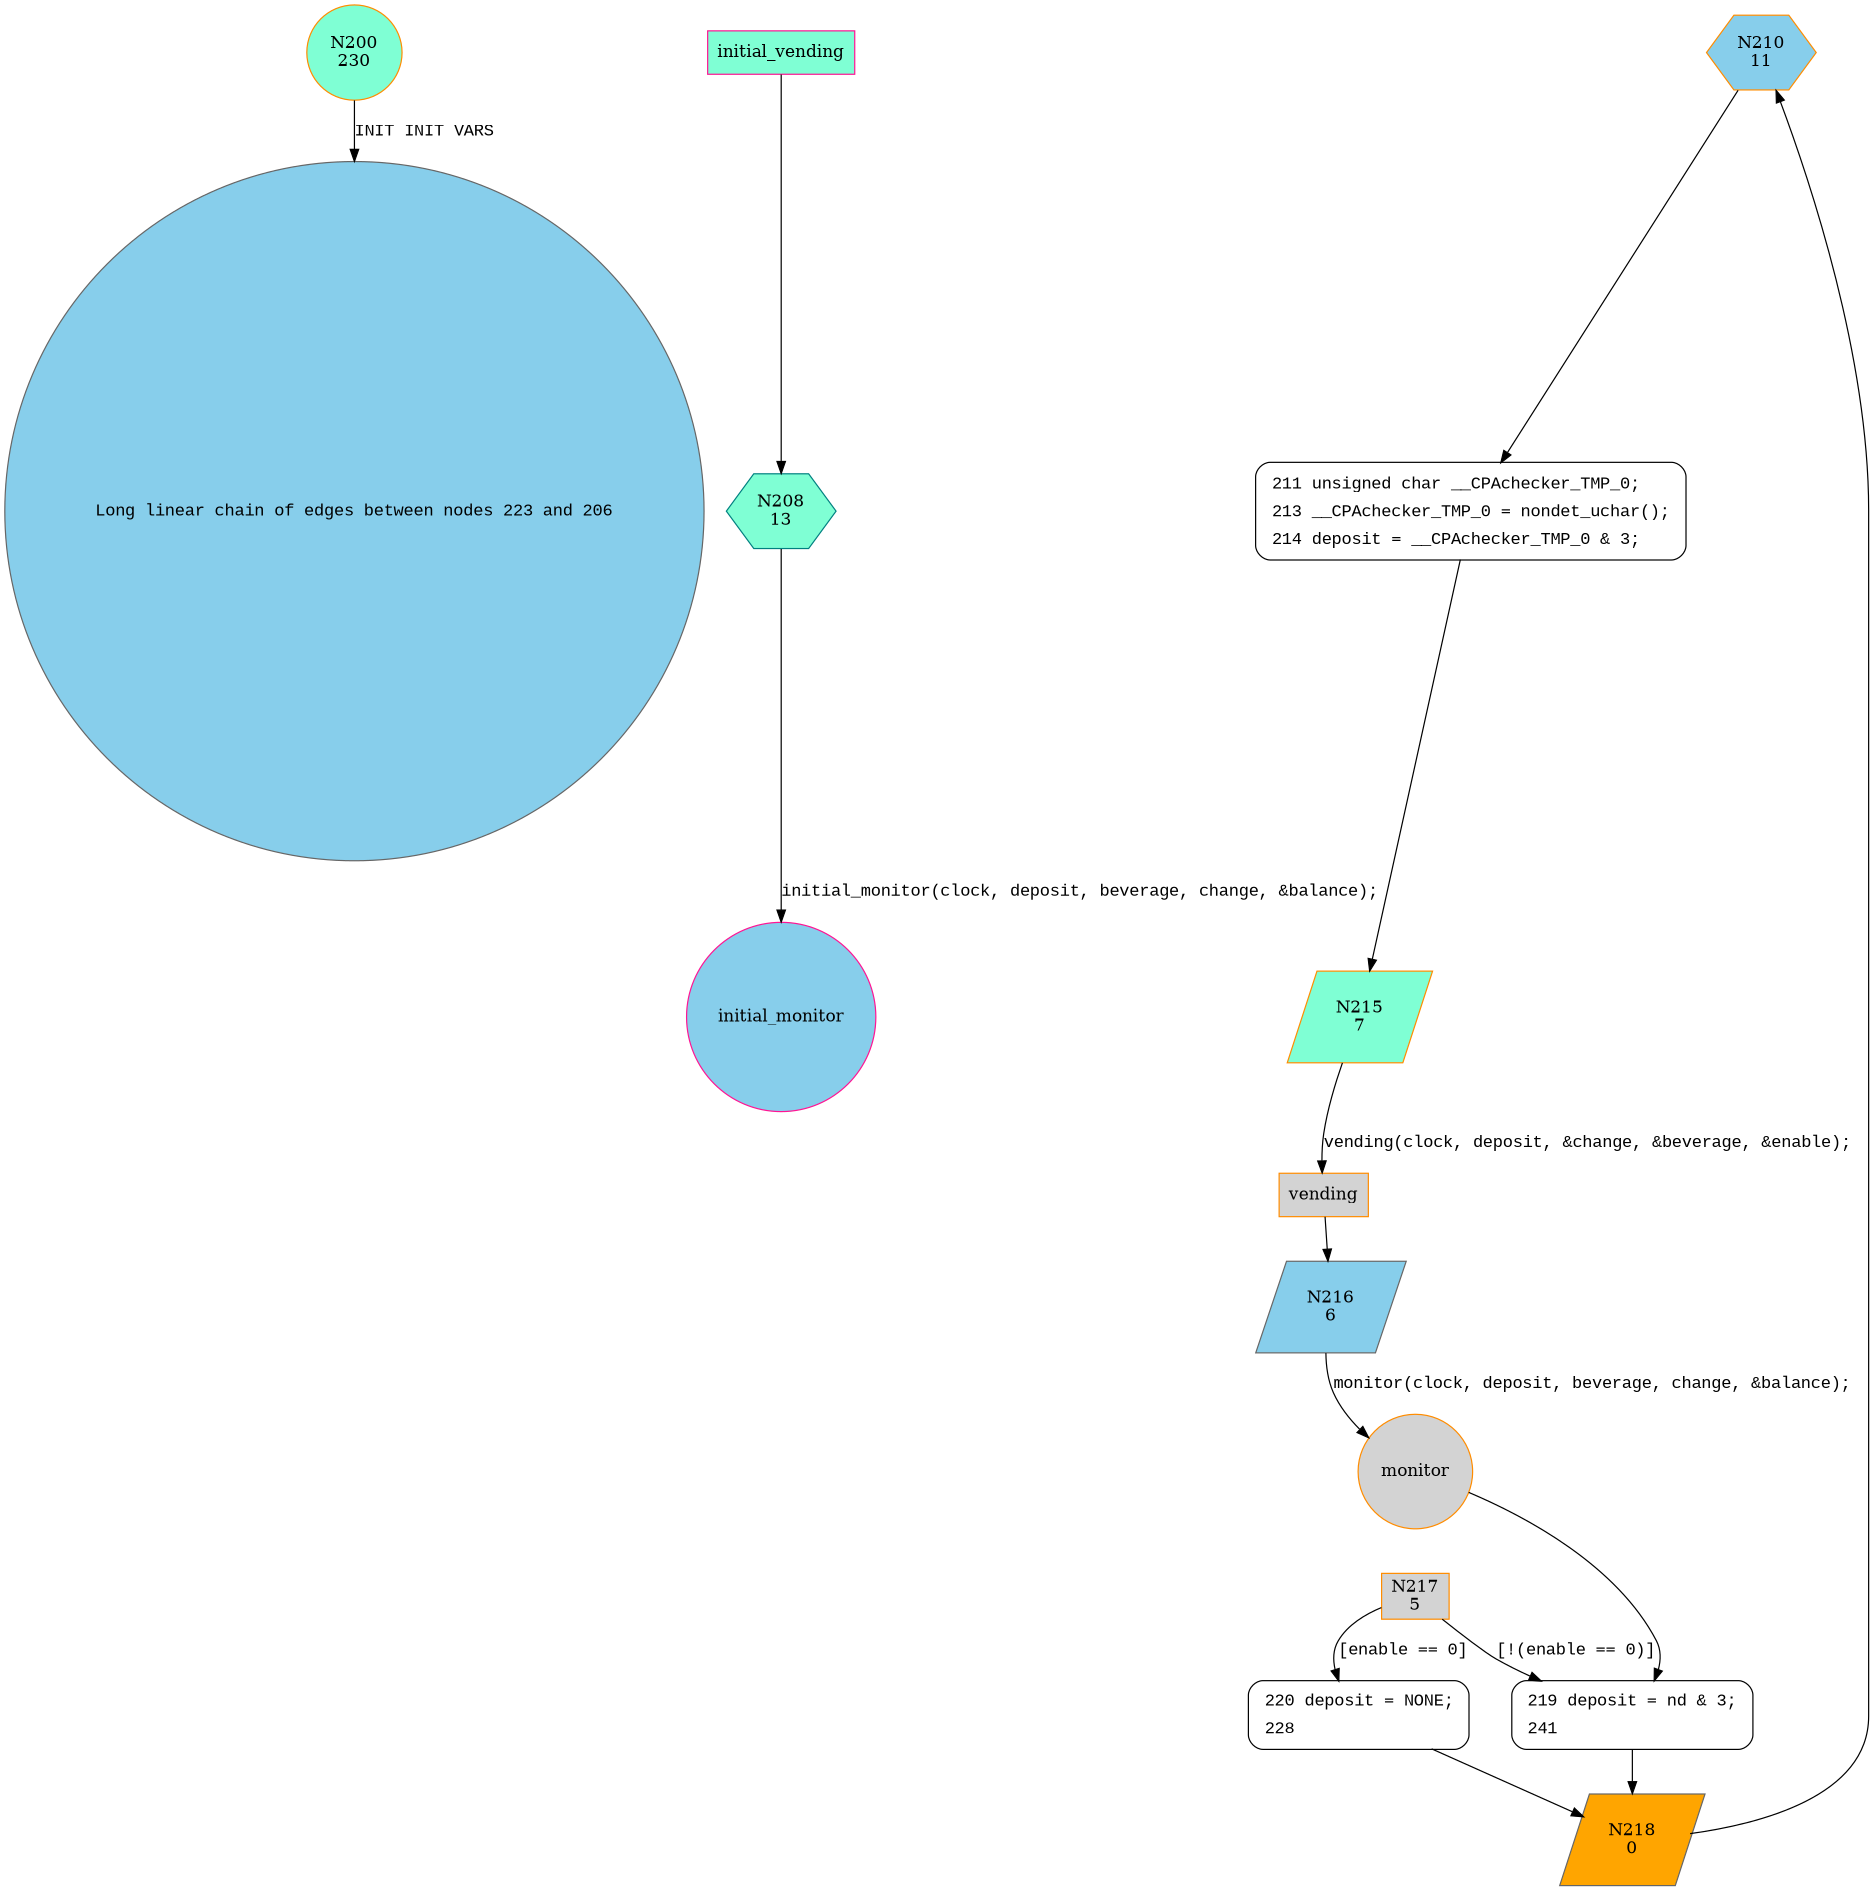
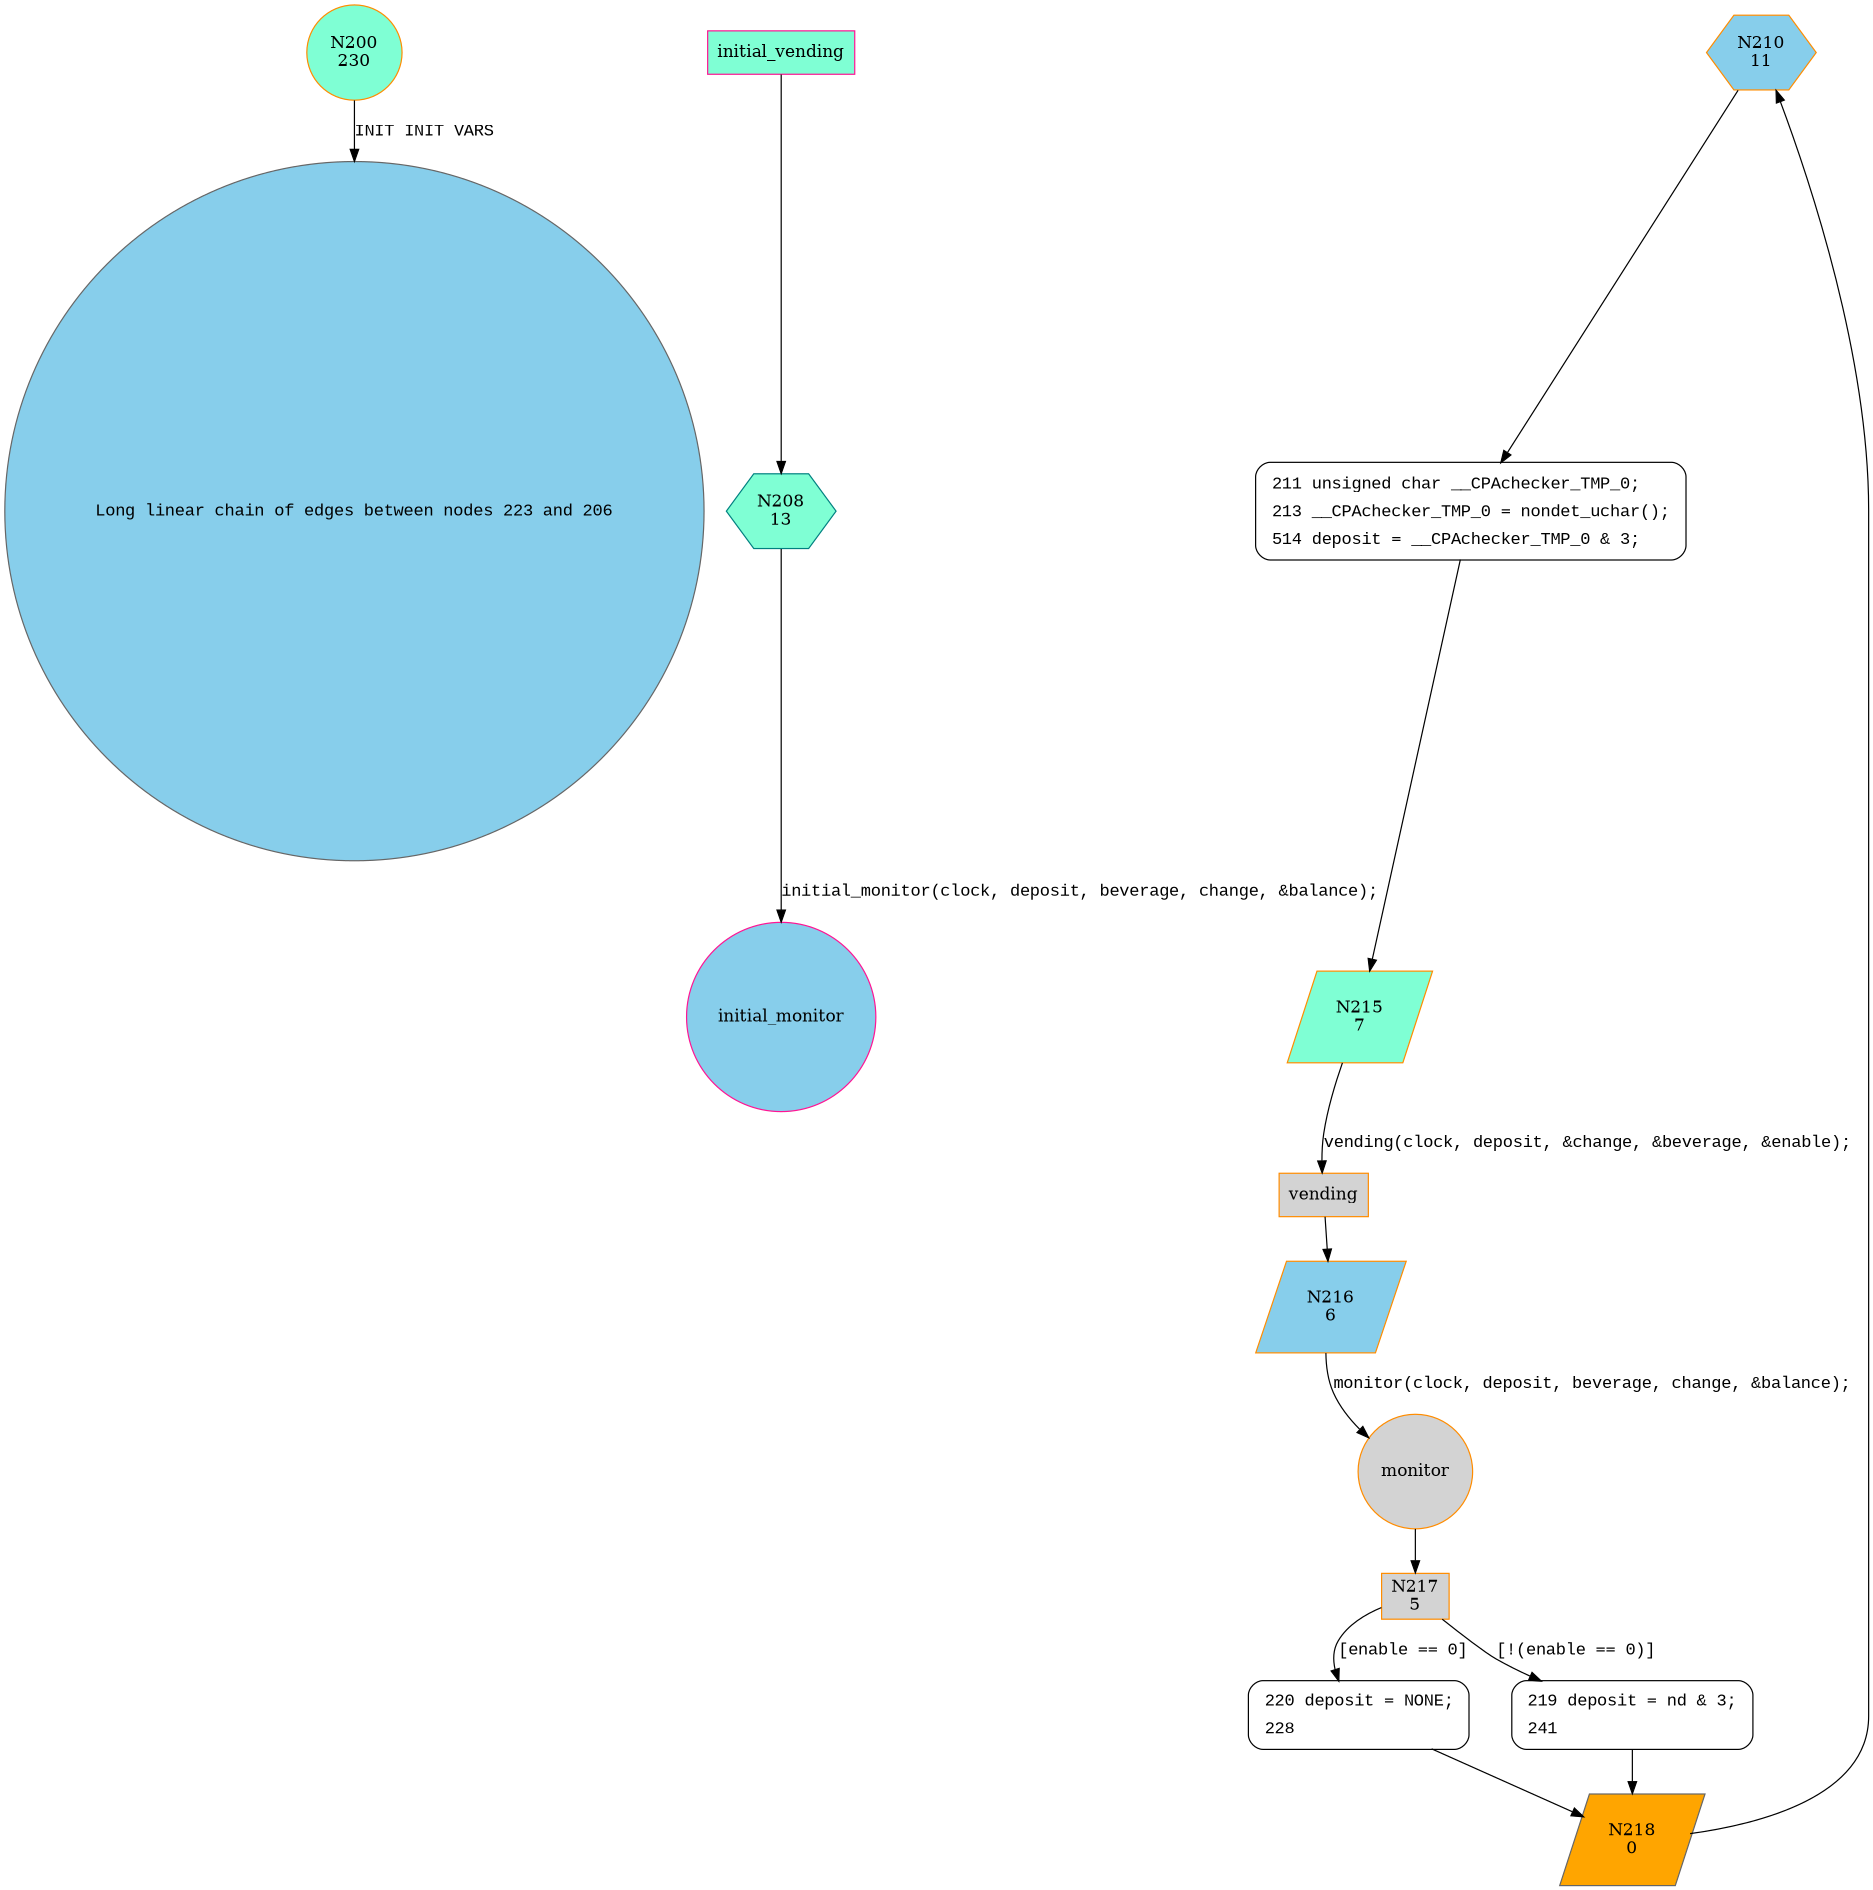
node "211": text "214" -> "514"
node "N216 6": color gray40 -> darkorange
edge "monitor" -> "219": now "monitor" -> "N217 5"
